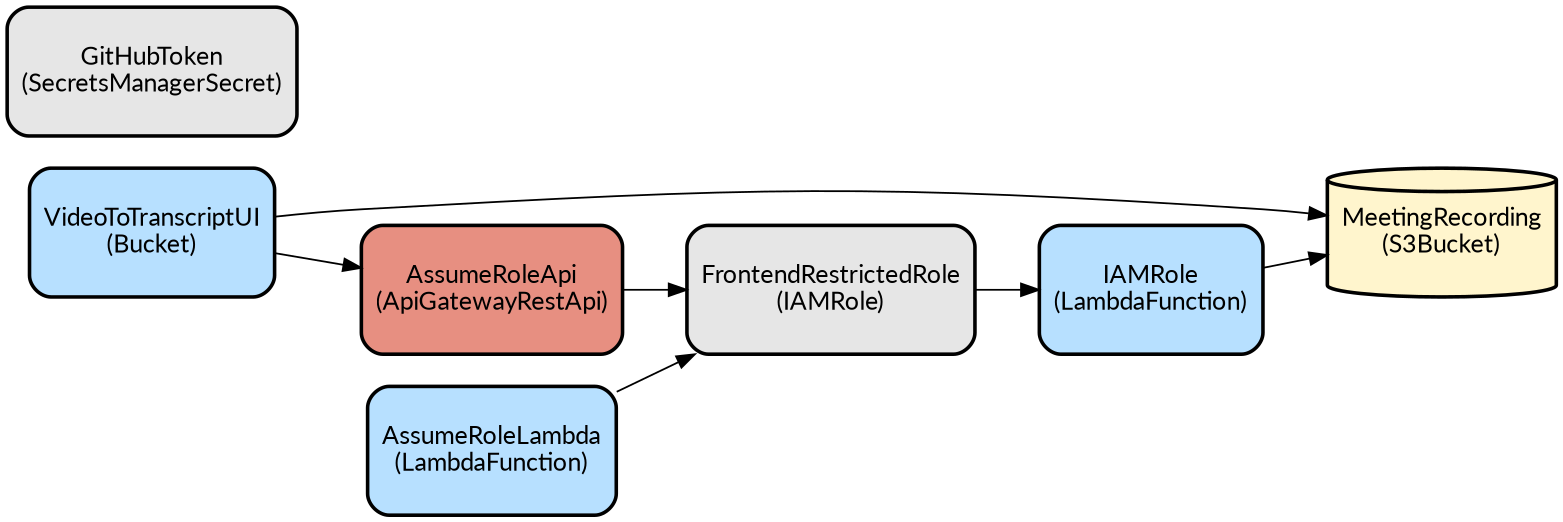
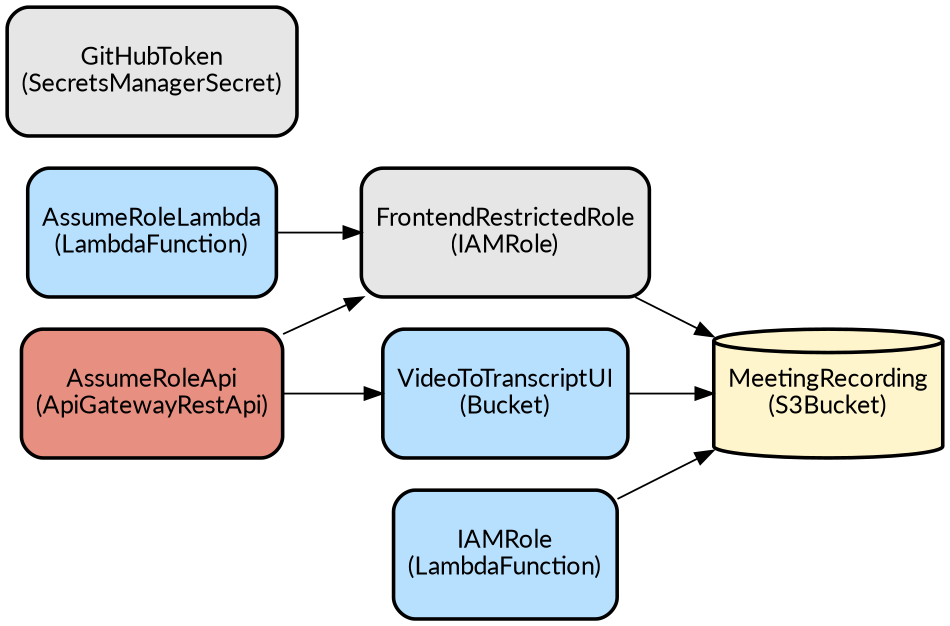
edge "VideoToTranscriptUI (Bucket)" -> "AssumeRoleApi (ApiGatewayRestApi)": reversed
edge "FrontendRestrictedRole (IAMRole)" -> "IAMRole (LambdaFunction)": now "FrontendRestrictedRole (IAMRole)" -> "MeetingRecording (S3Bucket)"
